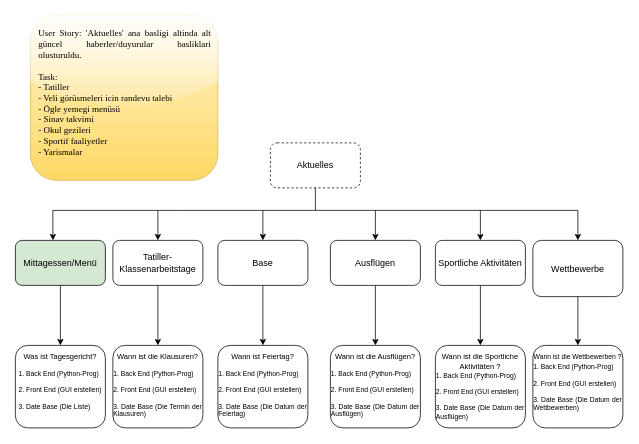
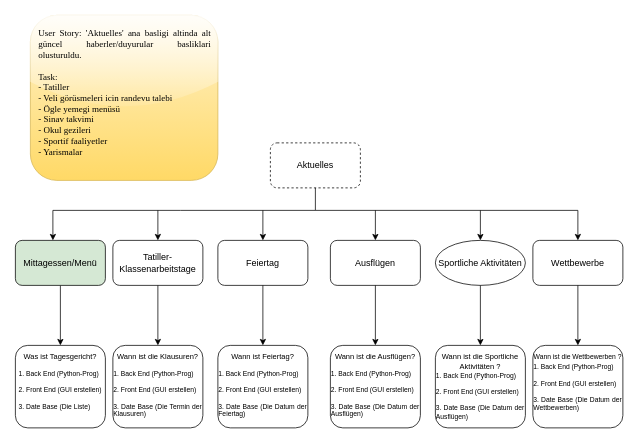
node "Base": label "Base" -> "Feiertag"
node "Sportliche Aktivitäten": shape rounded rectangle -> ellipse
node "Wettbewerbe": size 90x56 -> 90x45
